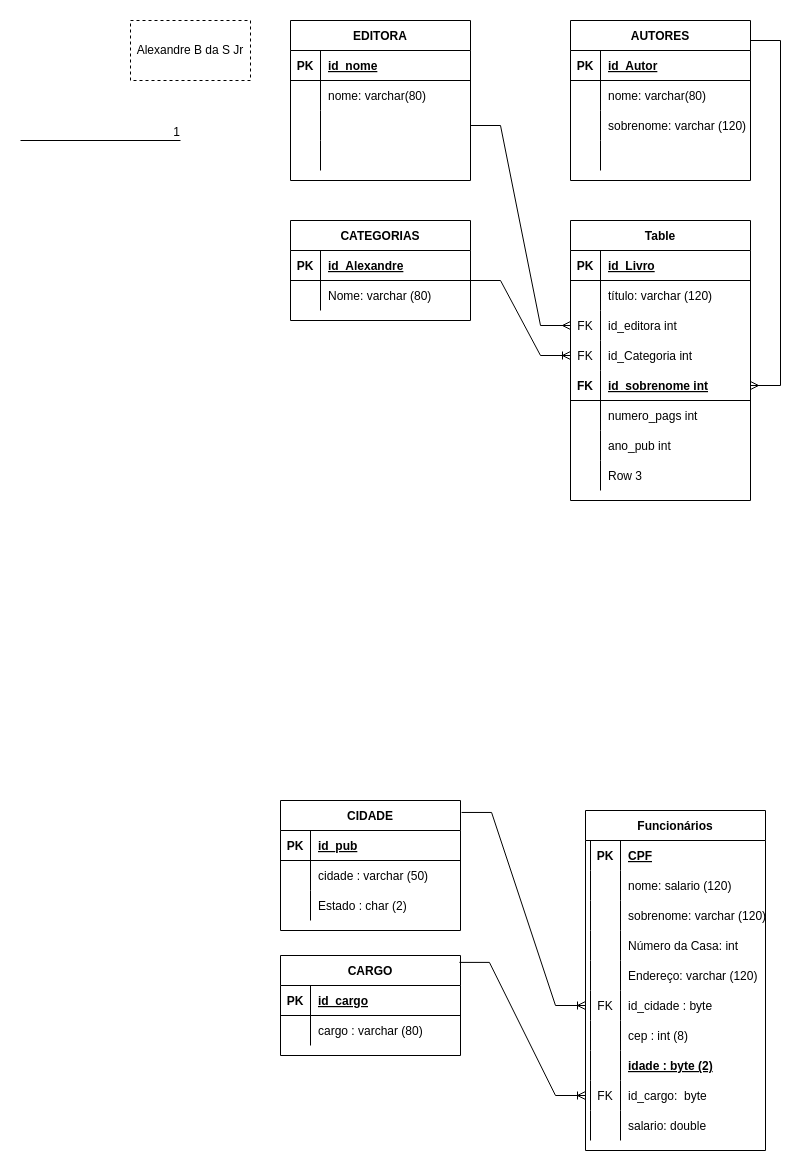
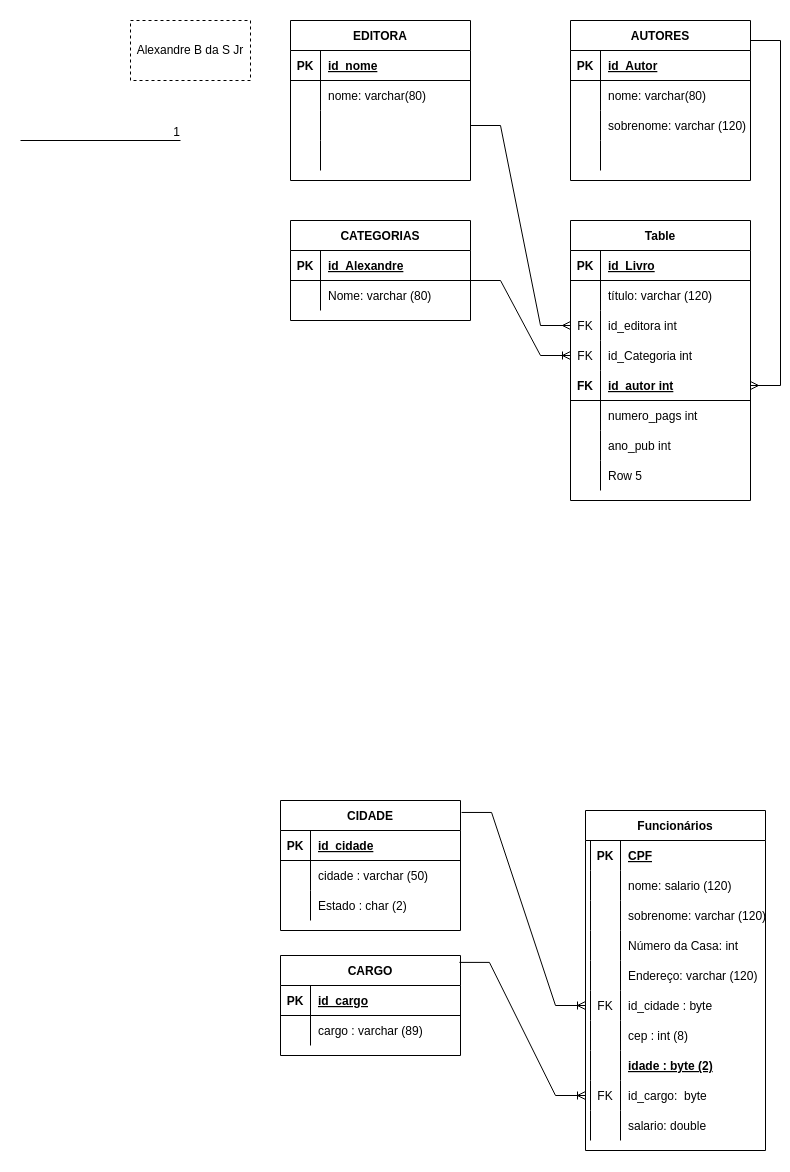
node "id_sobrenome int": label "id_sobrenome int" -> "id_autor int"
node "Row 3": label "Row 3" -> "Row 5"
node "id_pub": label "id_pub" -> "id_cidade"
node "cargo : varchar (80)": label "cargo : varchar (80)" -> "cargo : varchar (89)"
